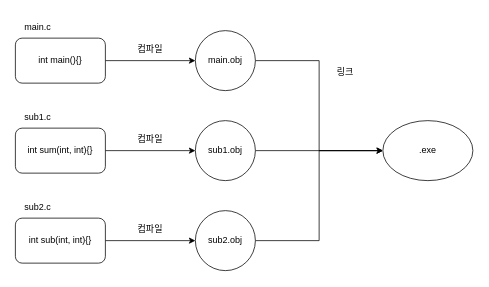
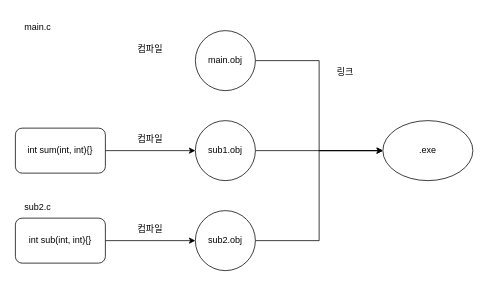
node "int main(){}": removed
edge "int main(){}" -> "main.obj": removed
node "sub1.c": removed
